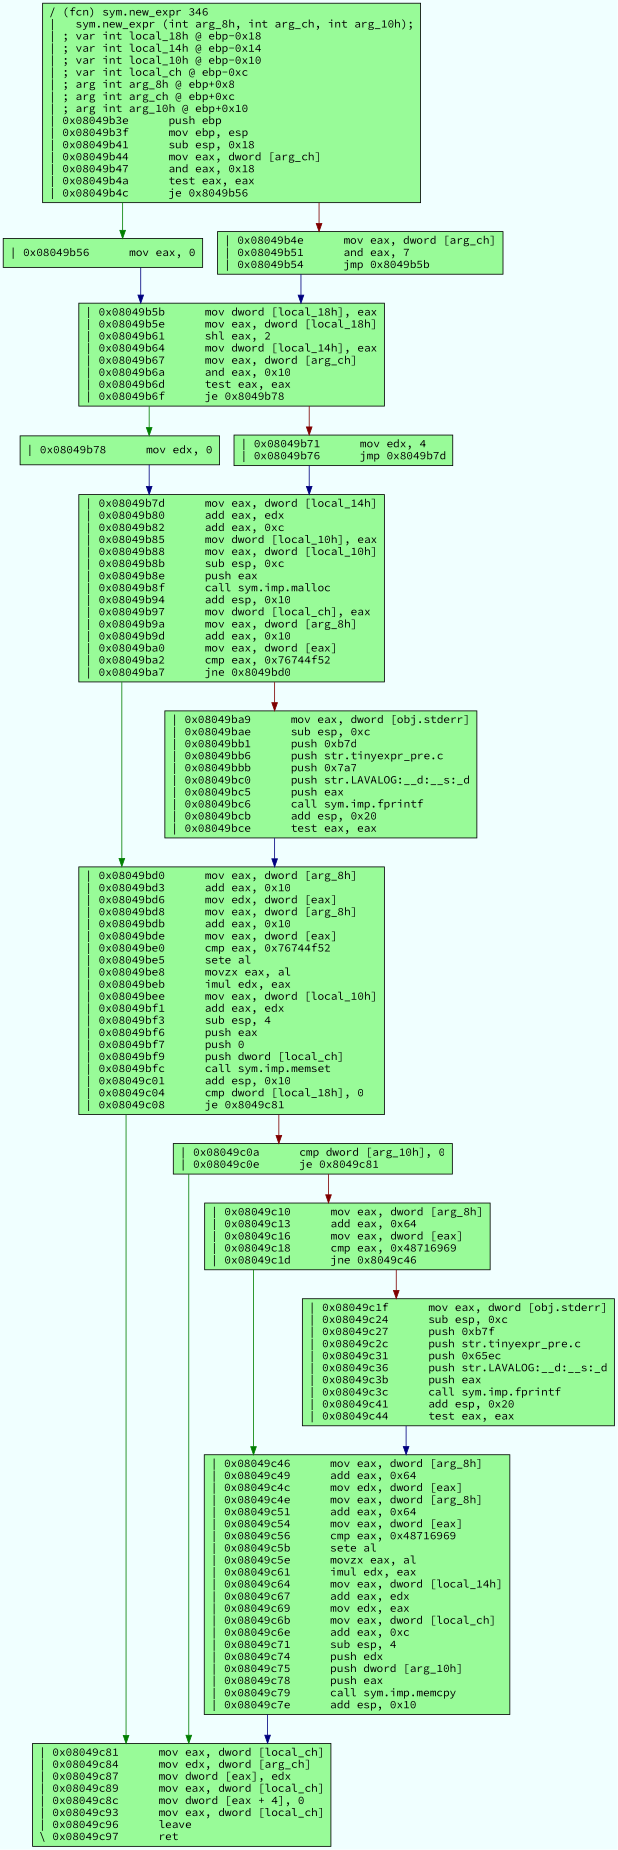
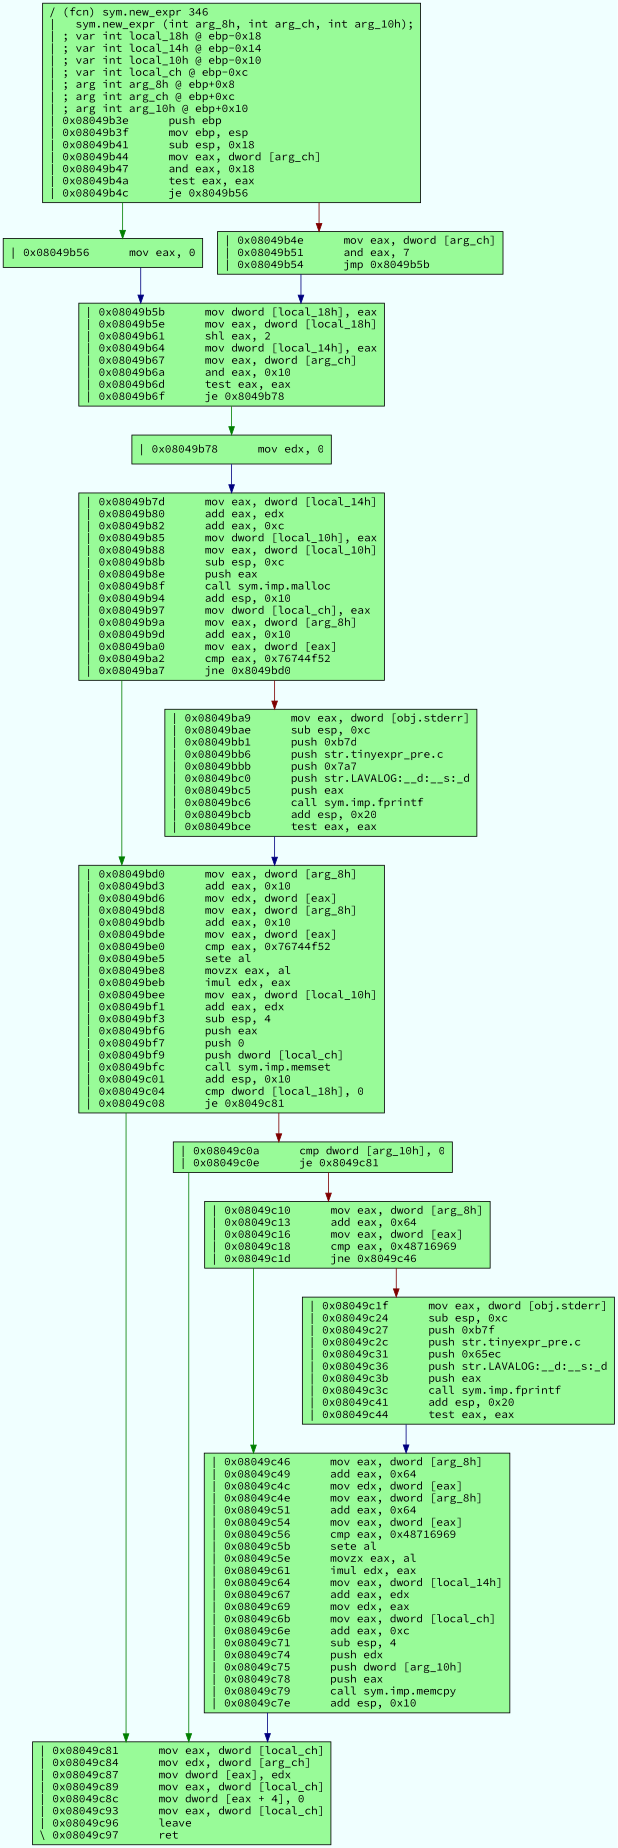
node "| 0x08049b71      mov edx, 4 | 0x08049b76      jmp 0x8049b7d": removed
